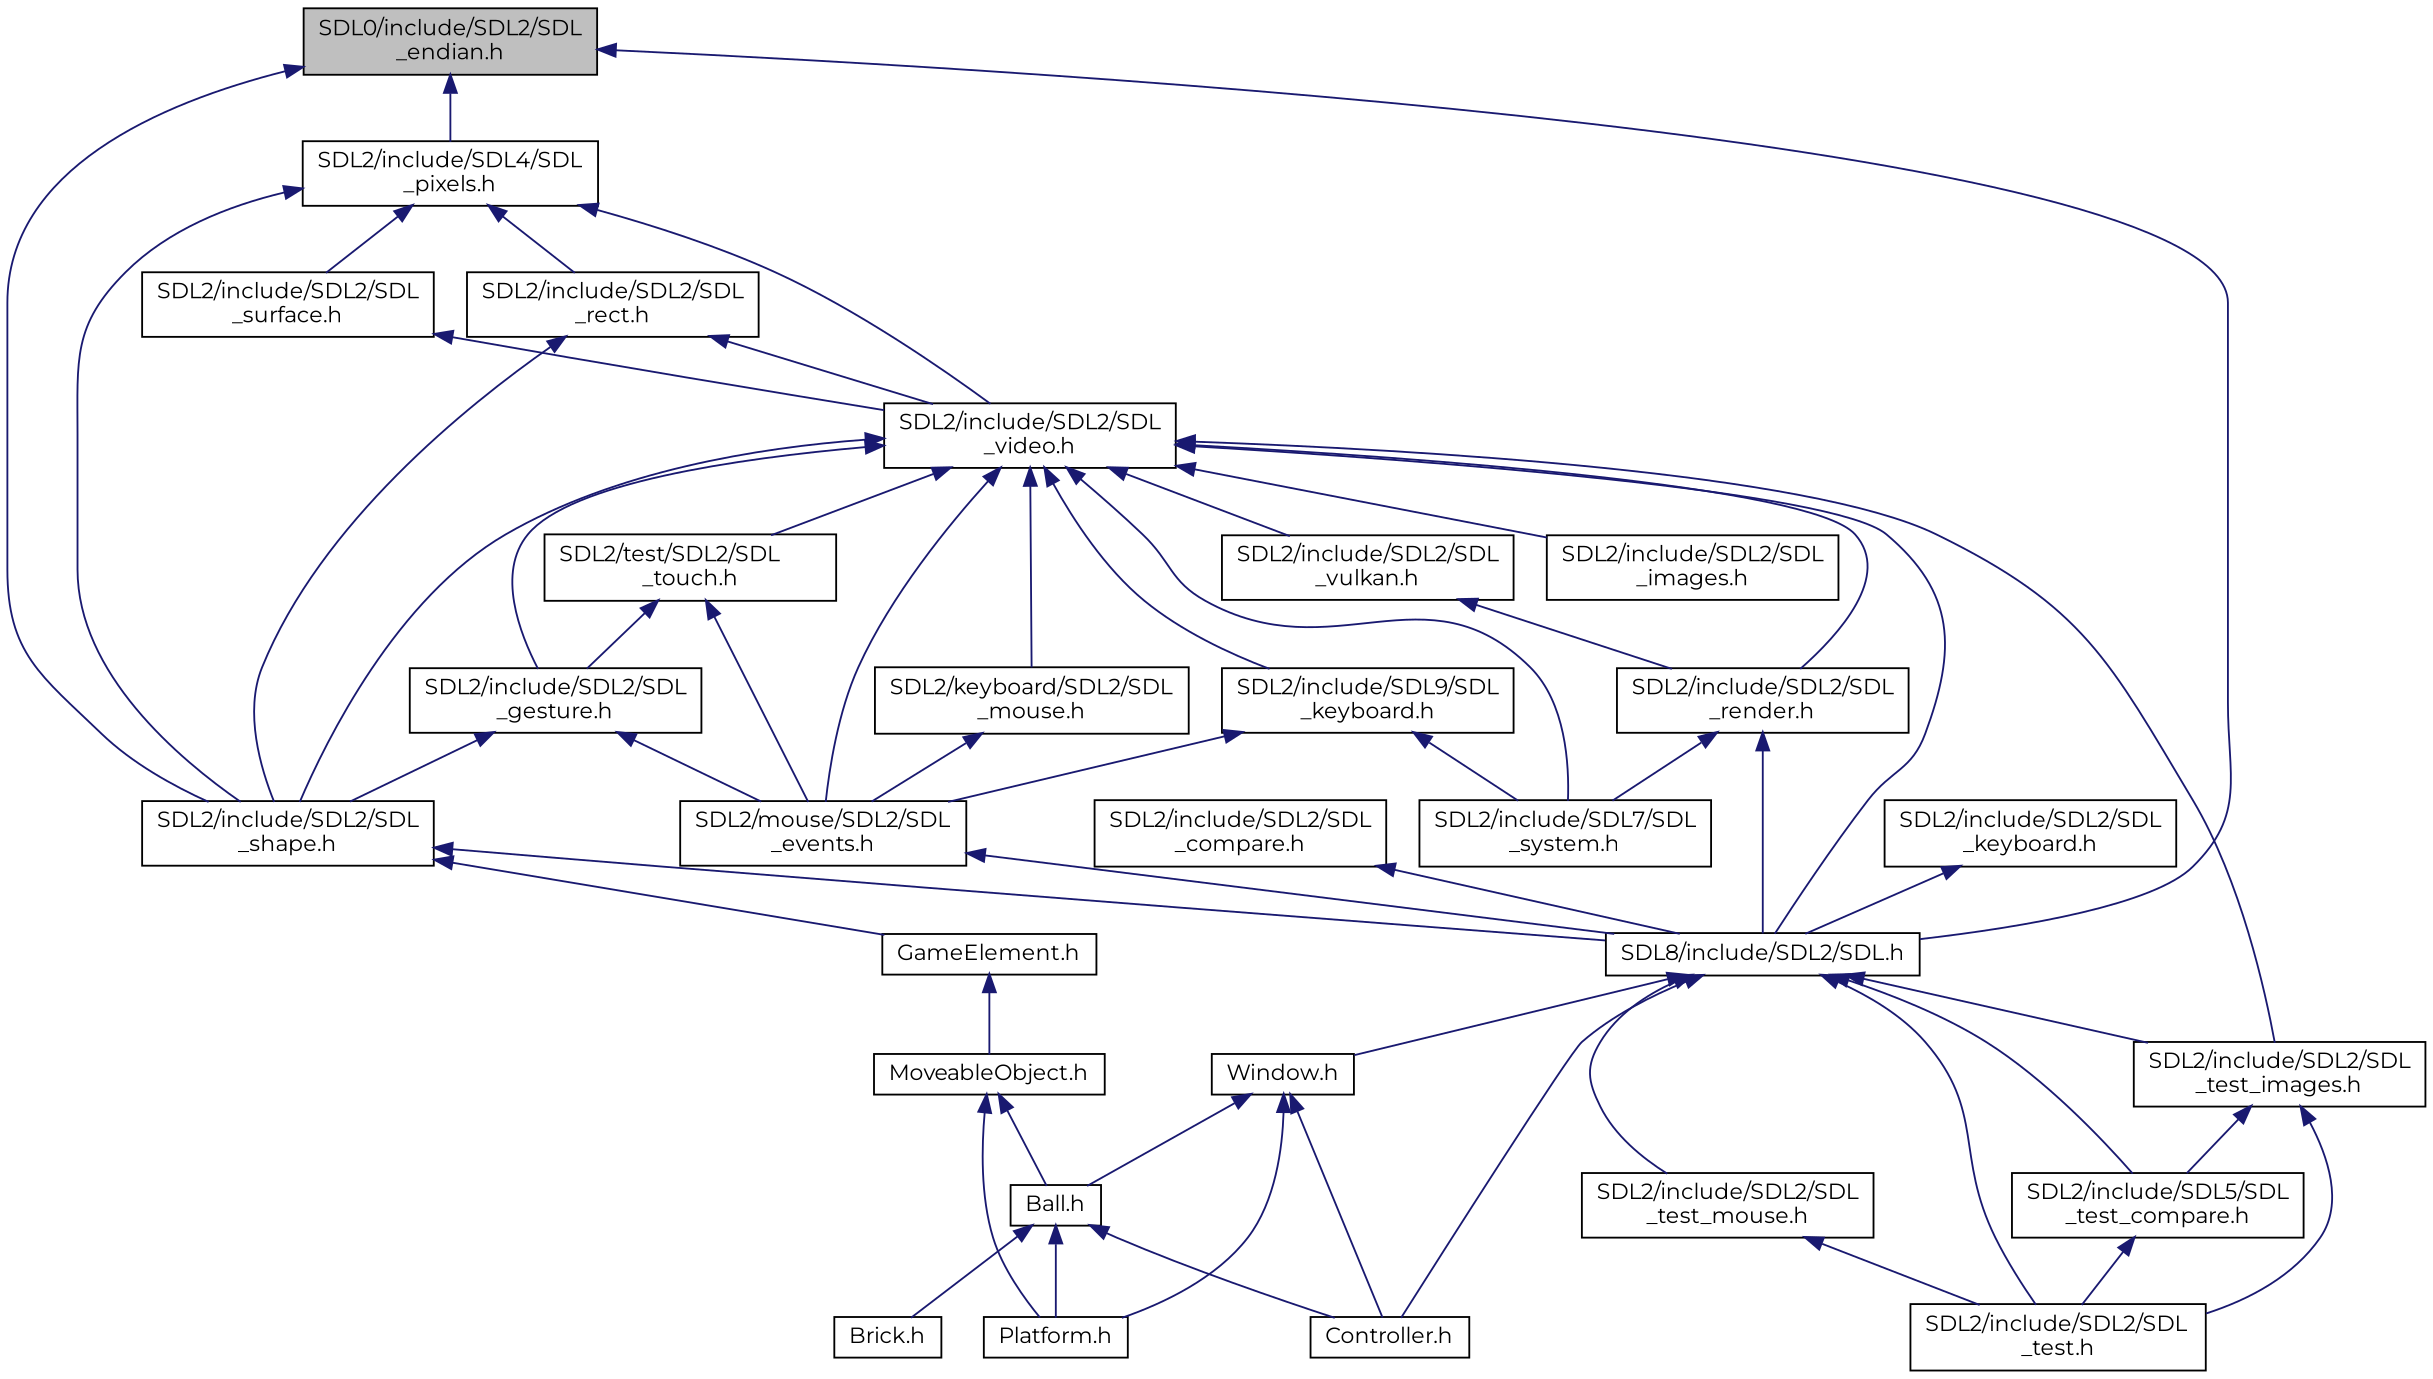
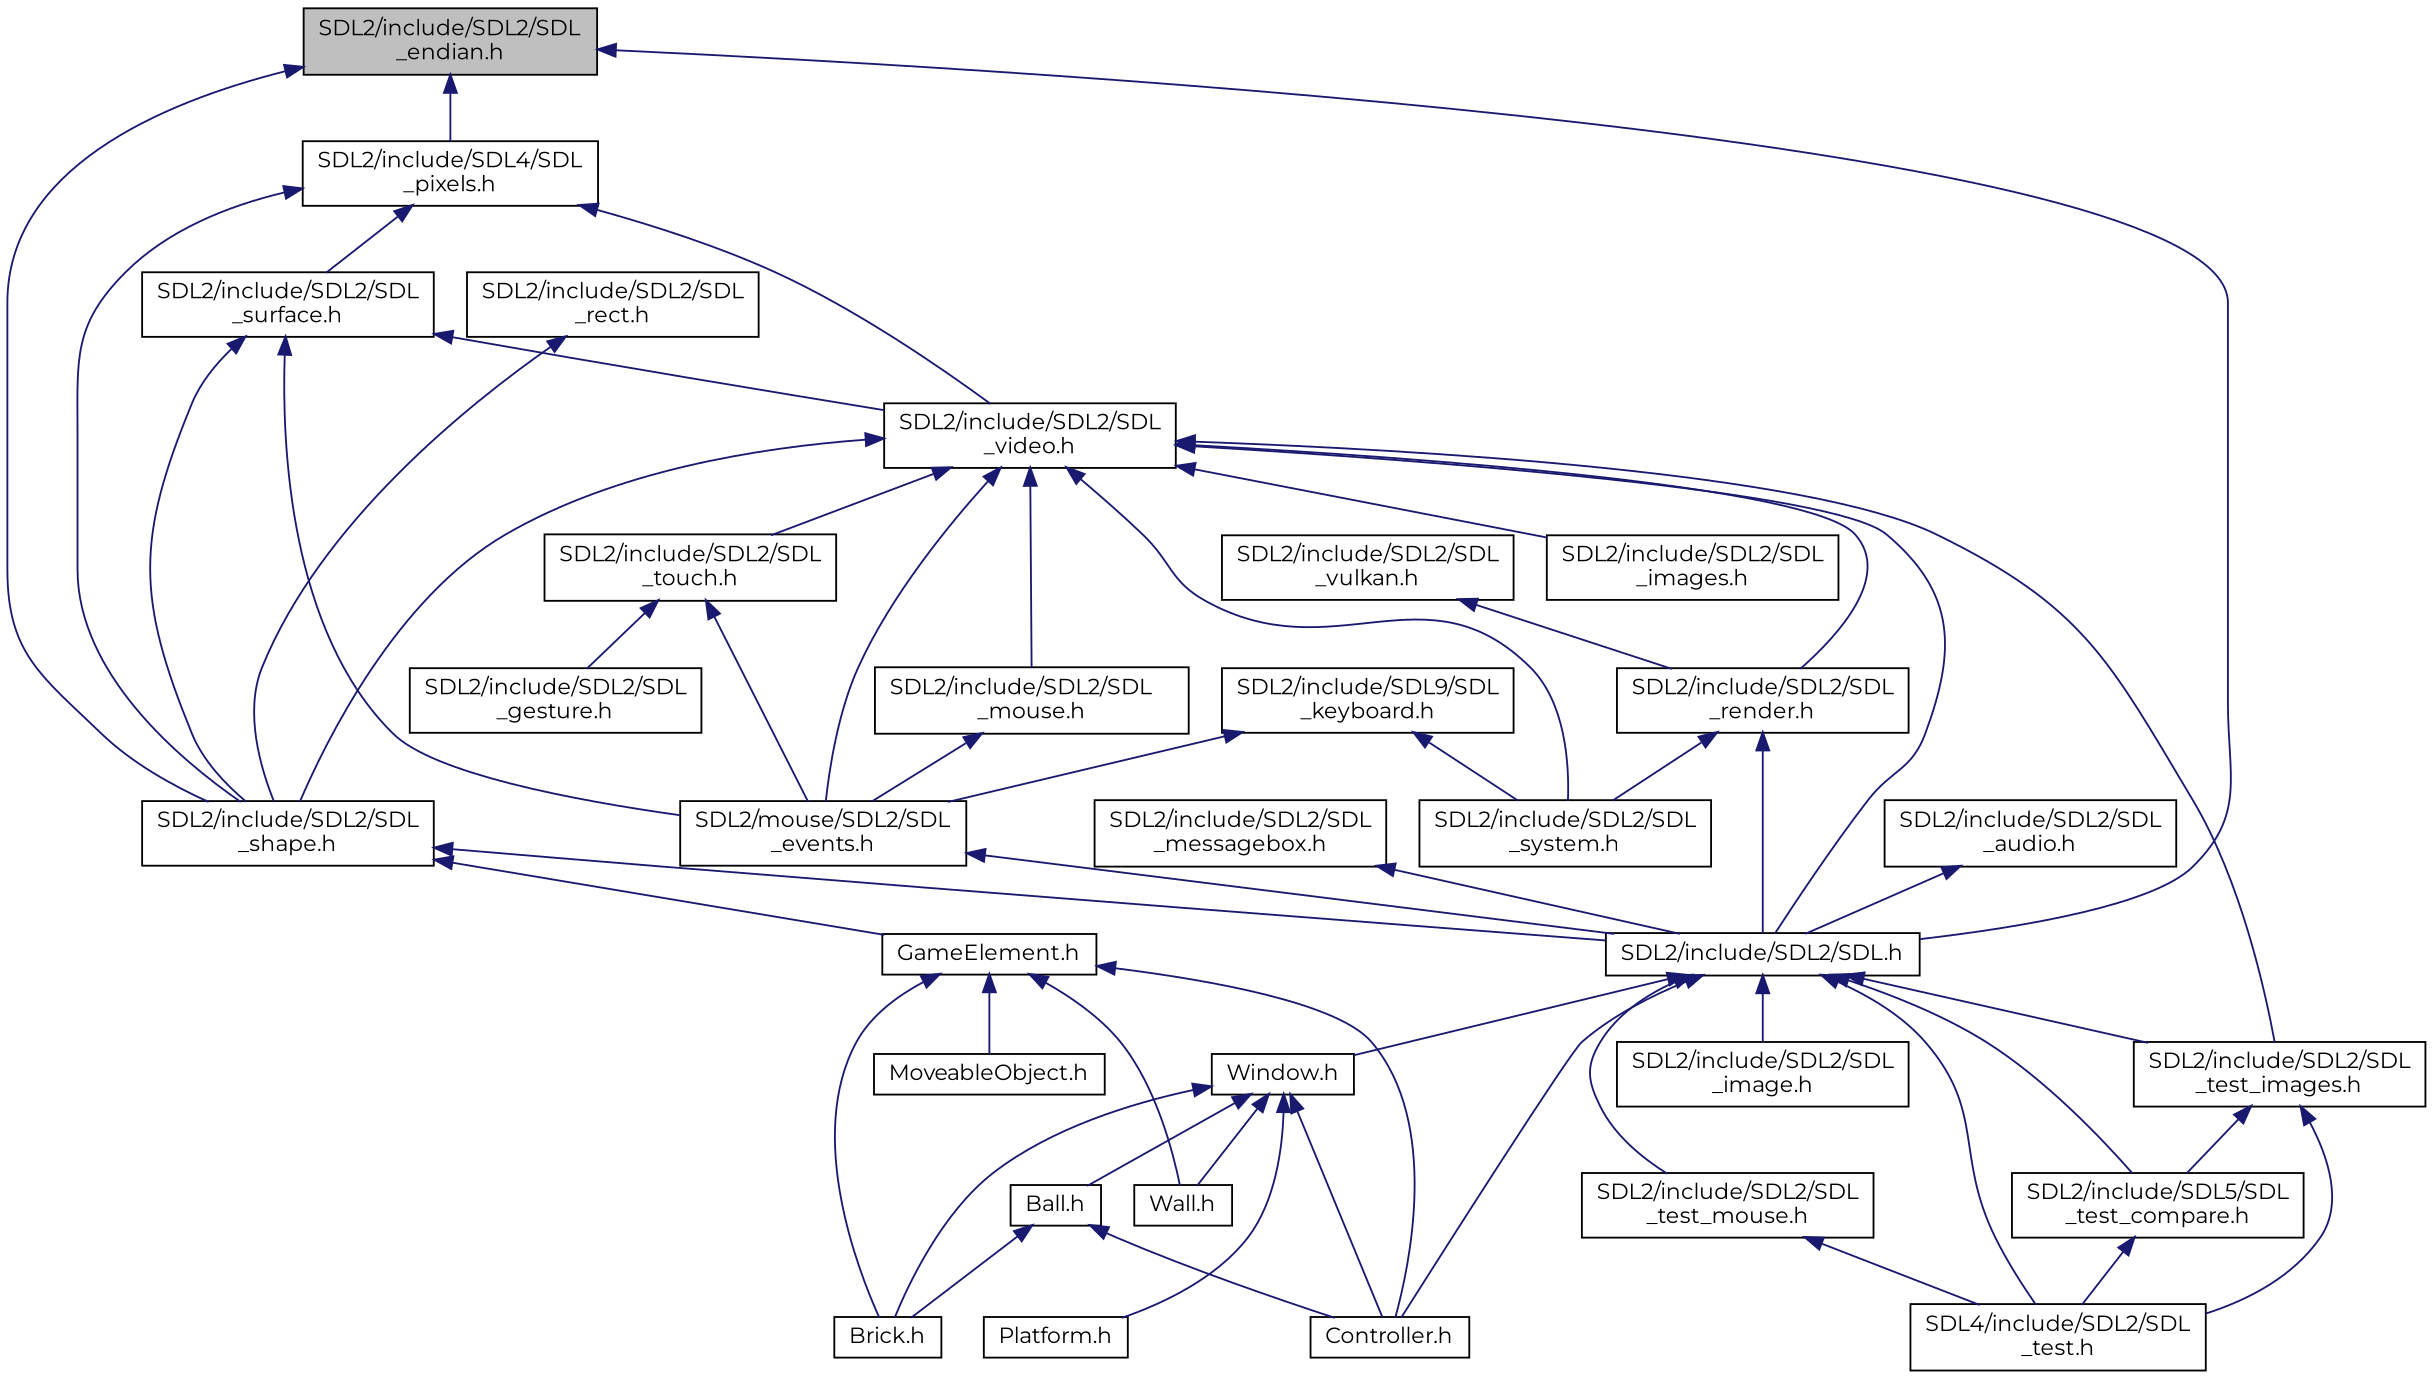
node "SDL0/include/SDL2/SDL _endian.h": label "SDL0/include/SDL2/SDL _endian.h" -> "SDL2/include/SDL2/SDL _endian.h"
edge "SDL2/include/SDL2/SDL _rect.h" -> "SDL2/include/SDL4/SDL _pixels.h": removed
edge "SDL2/include/SDL2/SDL _video.h" -> "SDL2/include/SDL2/SDL _rect.h": removed
edge "SDL2/include/SDL2/SDL _vulkan.h" -> "SDL2/include/SDL2/SDL _video.h": removed
edge "SDL2/include/SDL2/SDL _gesture.h" -> "SDL2/include/SDL2/SDL _video.h": removed
node "SDL2/test/SDL2/SDL _touch.h": label "SDL2/test/SDL2/SDL _touch.h" -> "SDL2/include/SDL2/SDL _touch.h"
edge "SDL2/include/SDL9/SDL _keyboard.h" -> "SDL2/include/SDL2/SDL _video.h": removed
node "SDL2/keyboard/SDL2/SDL _mouse.h": label "SDL2/keyboard/SDL2/SDL _mouse.h" -> "SDL2/include/SDL2/SDL _mouse.h"
edge "SDL2/include/SDL2/SDL _shape.h" -> "SDL2/include/SDL2/SDL _gesture.h": now "SDL2/include/SDL2/SDL _shape.h" -> "SDL2/include/SDL2/SDL _surface.h"
edge "SDL2/mouse/SDL2/SDL _events.h" -> "SDL2/include/SDL2/SDL _gesture.h": now "SDL2/mouse/SDL2/SDL _events.h" -> "SDL2/include/SDL2/SDL _surface.h"
node "SDL2/include/SDL2/SDL _compare.h": label "SDL2/include/SDL2/SDL _compare.h" -> "SDL2/include/SDL2/SDL _messagebox.h"
node "SDL2/include/SDL7/SDL _system.h": label "SDL2/include/SDL7/SDL _system.h" -> "SDL2/include/SDL2/SDL _system.h"
node "SDL2/include/SDL2/SDL _keyboard.h": label "SDL2/include/SDL2/SDL _keyboard.h" -> "SDL2/include/SDL2/SDL _audio.h"
node "SDL8/include/SDL2/SDL.h": label "SDL8/include/SDL2/SDL.h" -> "SDL2/include/SDL2/SDL.h"
edge "Controller.h" -> "GameElement.h": added
node "SDL2/include/SDL2/SDL _image.h": added
edge "Brick.h" -> "GameElement.h": added
edge "Ball.h" -> "MoveableObject.h": removed
edge "Brick.h" -> "Window.h": added
node "Wall.h": added
edge "Platform.h" -> "MoveableObject.h": removed
edge "Platform.h" -> "Ball.h": removed
node "SDL2/include/SDL2/SDL _test.h": label "SDL2/include/SDL2/SDL _test.h" -> "SDL4/include/SDL2/SDL _test.h"
